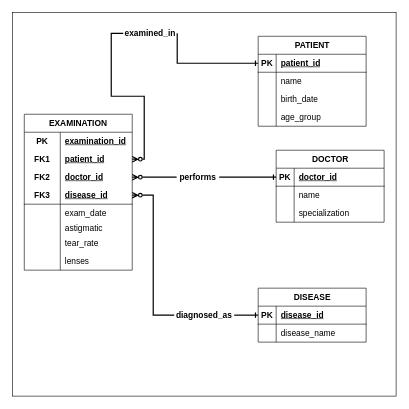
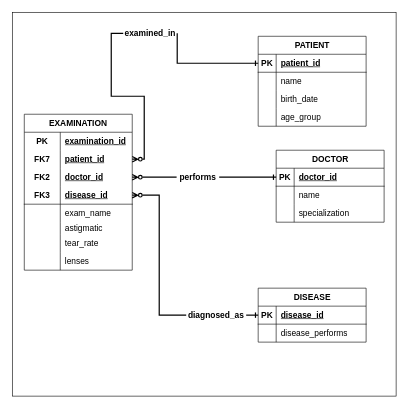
node "FK1": label "FK1" -> "FK7"
node "exam_date": label "exam_date" -> "exam_name"
node "diagnosed_as": moved (204, 315) -> (216, 315)
node "disease_name": label "disease_name" -> "disease_performs"
